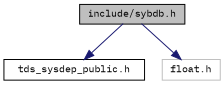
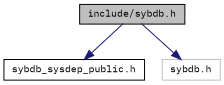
node "tds_sysdep_public.h": label "tds_sysdep_public.h" -> "sybdb_sysdep_public.h"
node "float.h": label "float.h" -> "sybdb.h"
